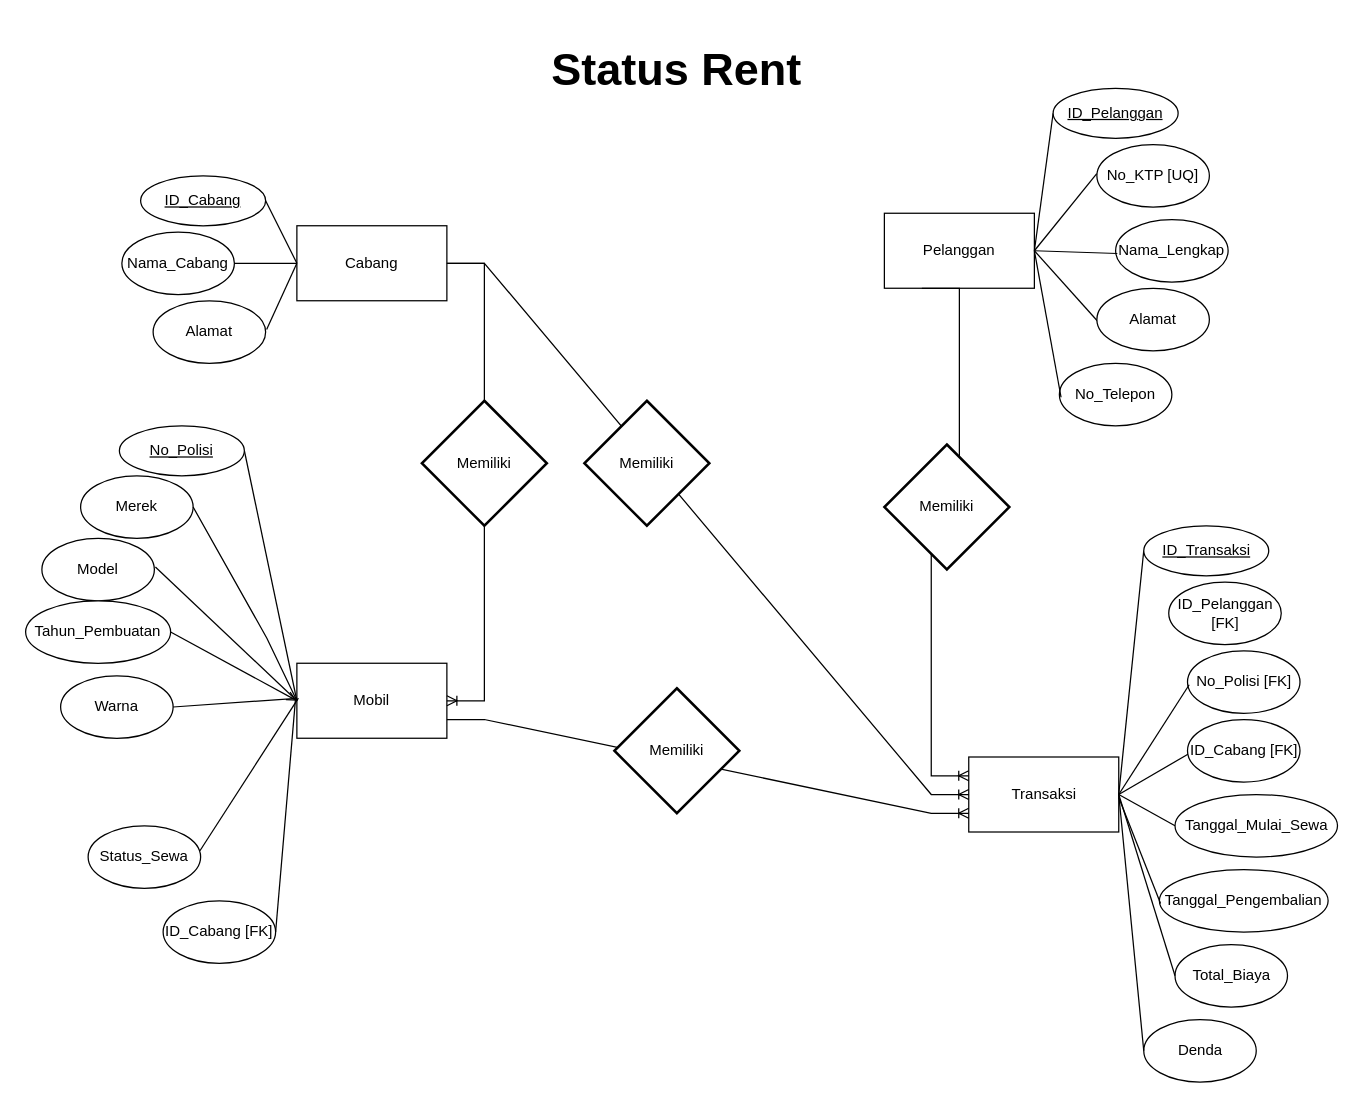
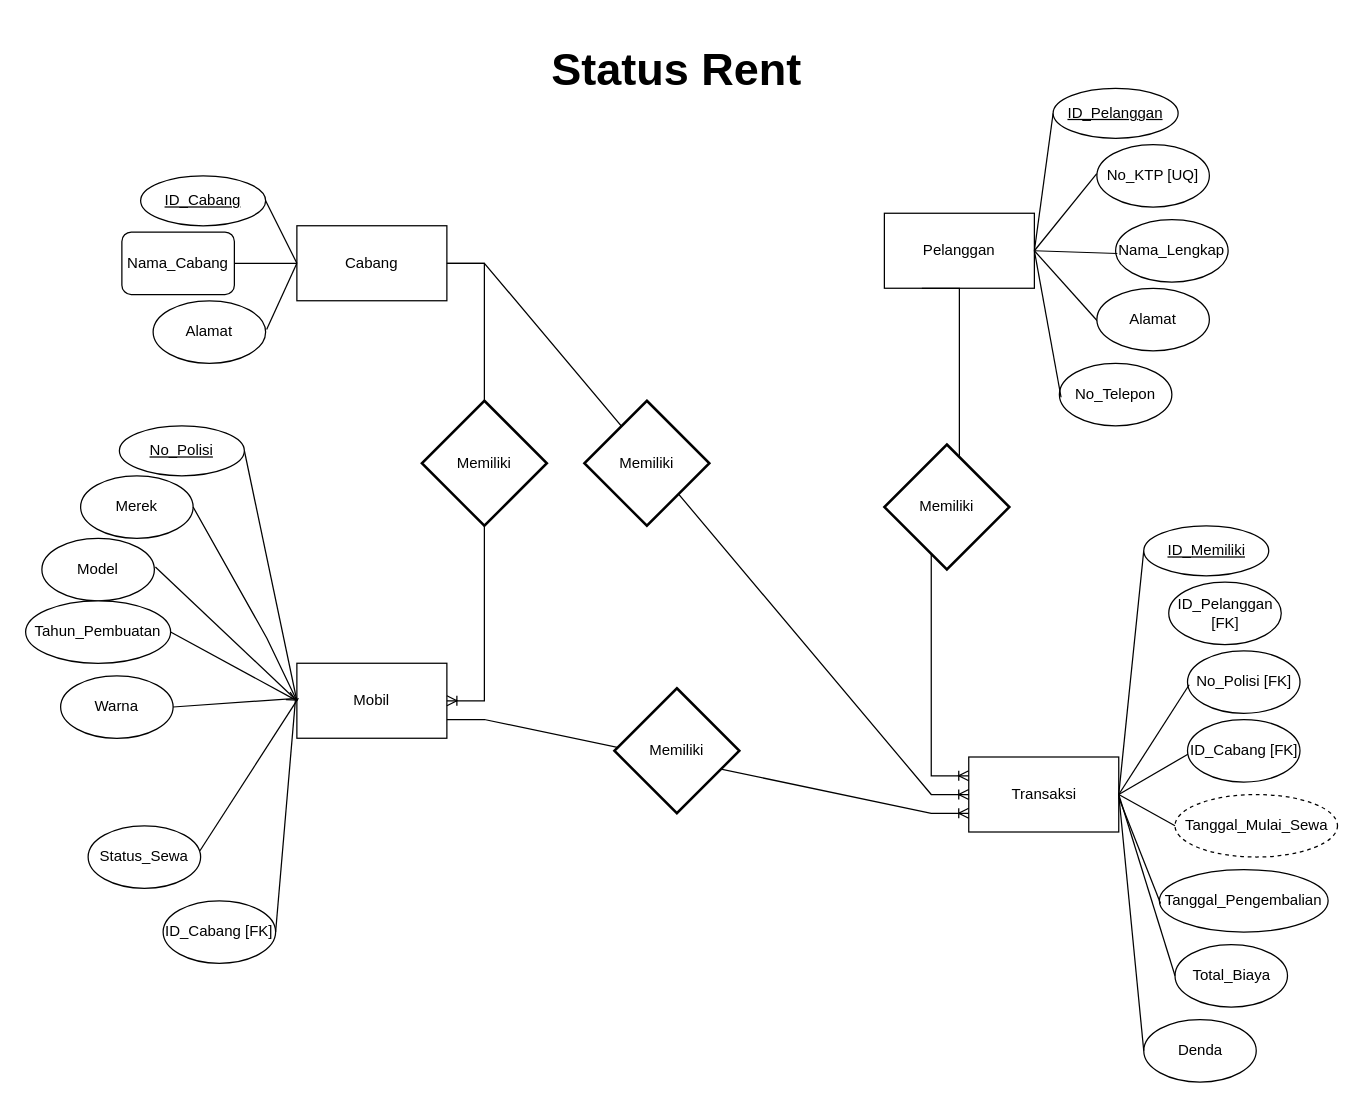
node "Nama_Cabang": shape ellipse -> rounded rectangle
node "ID_Transaksi": label "ID_Transaksi" -> "ID_Memiliki"
node "Tanggal_Mulai_Sewa": style solid -> dashed
